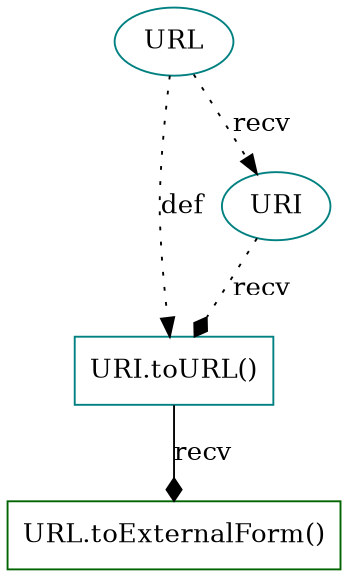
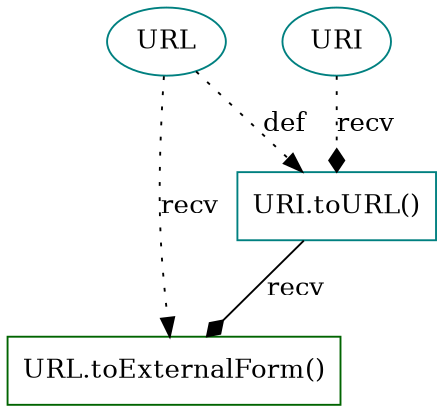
edge "URL" -> "URI": now "URL" -> "URL.toExternalForm()"
